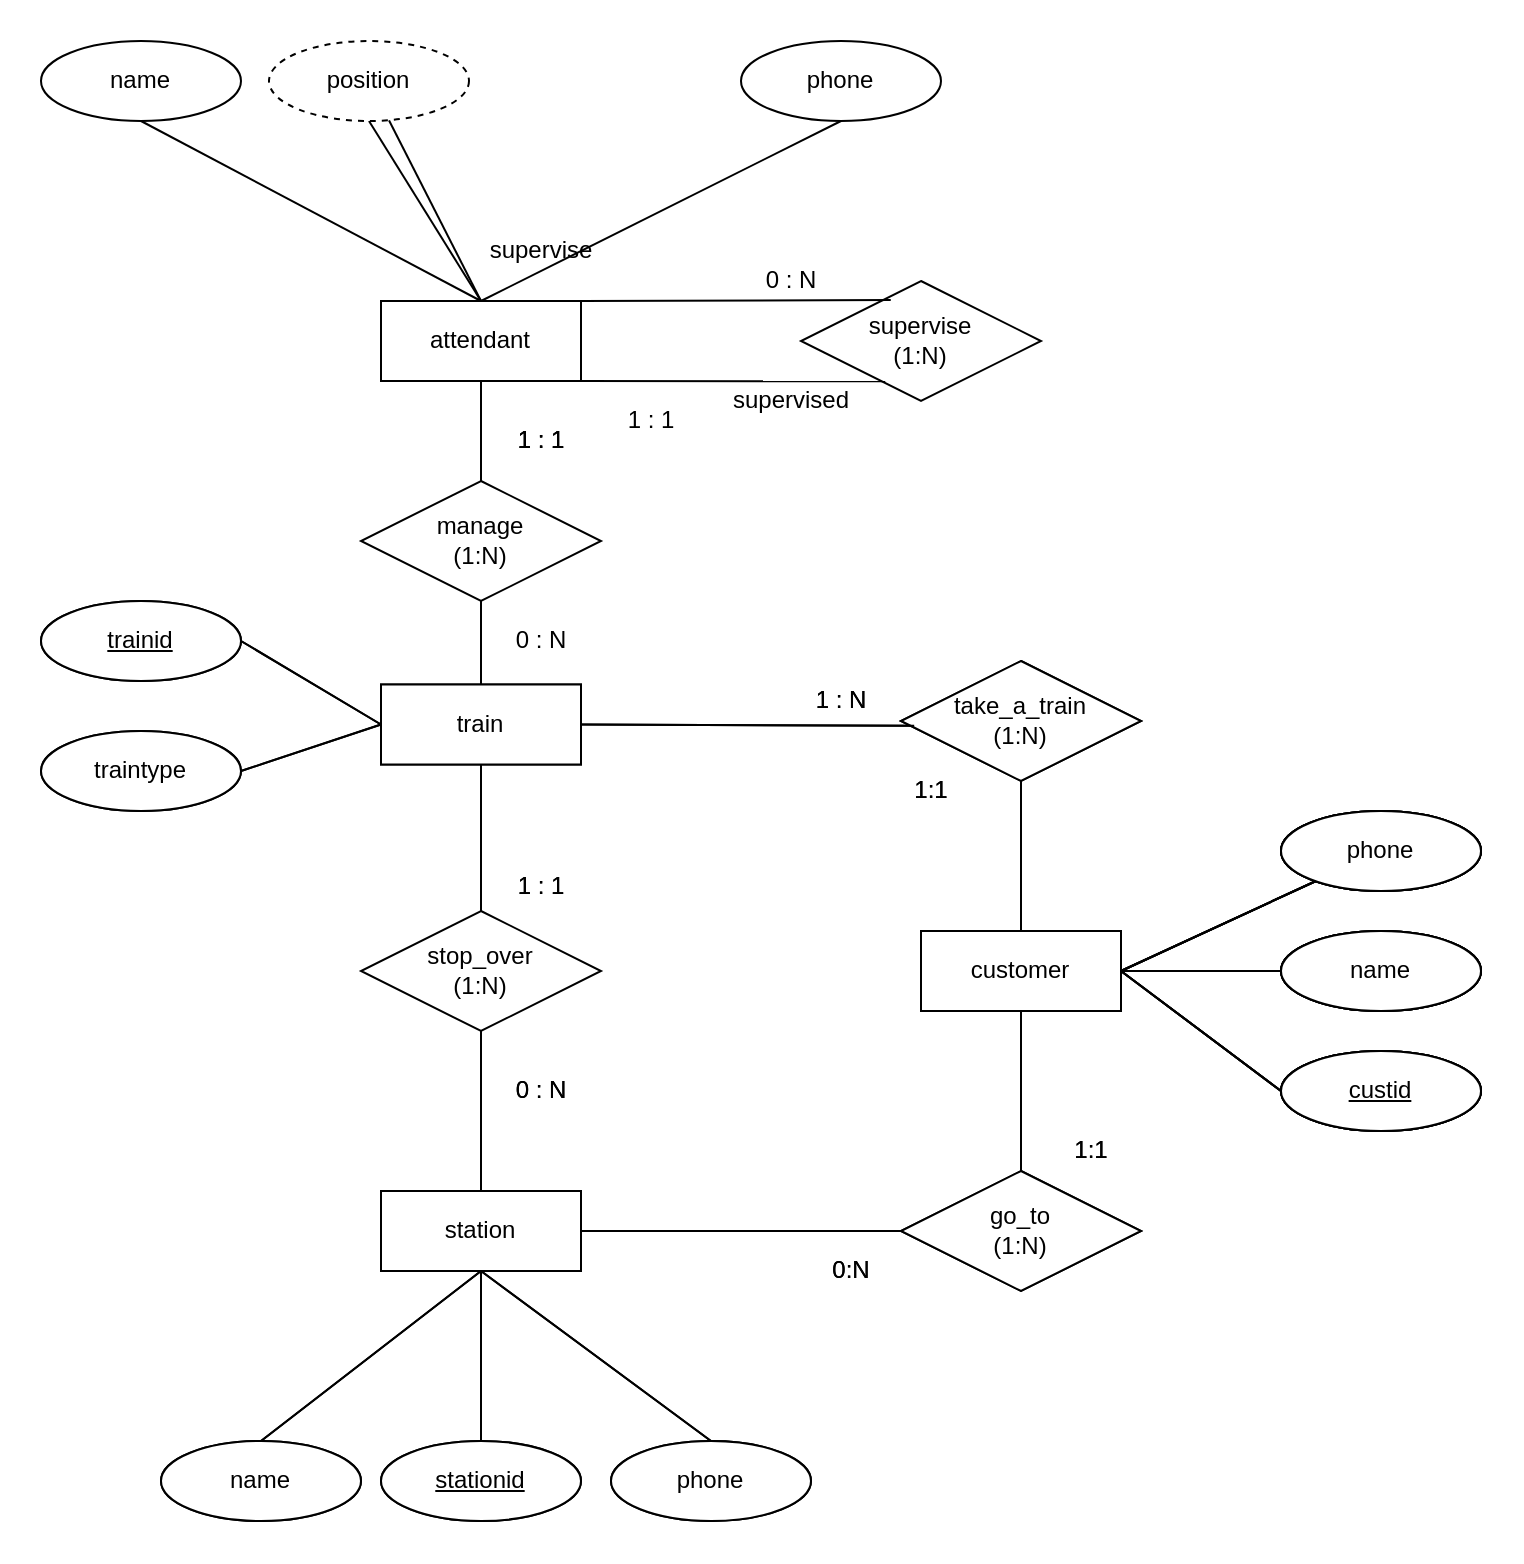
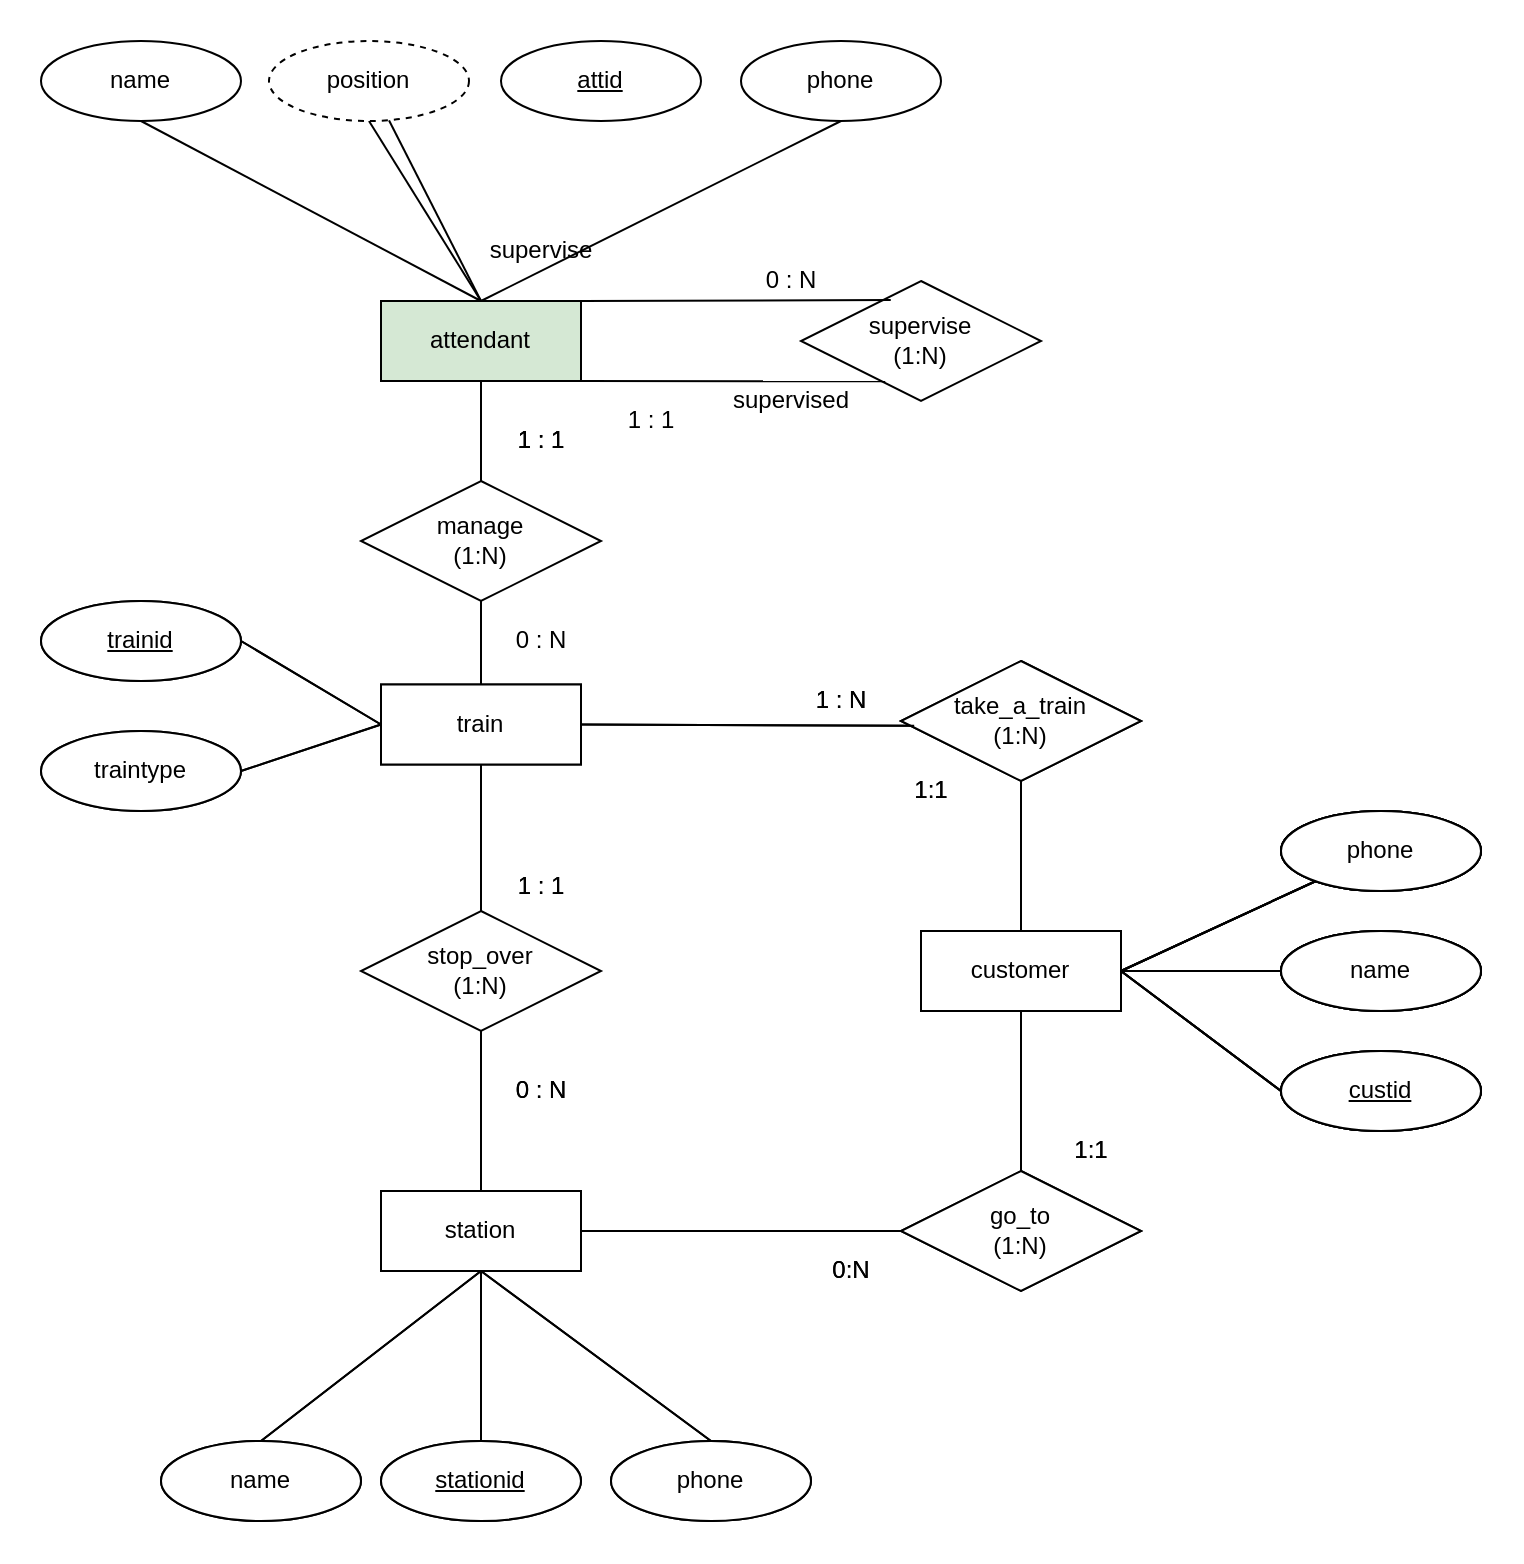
node "attid": added
node "attendant": fillcolor #ffffff -> #d5e8d4
